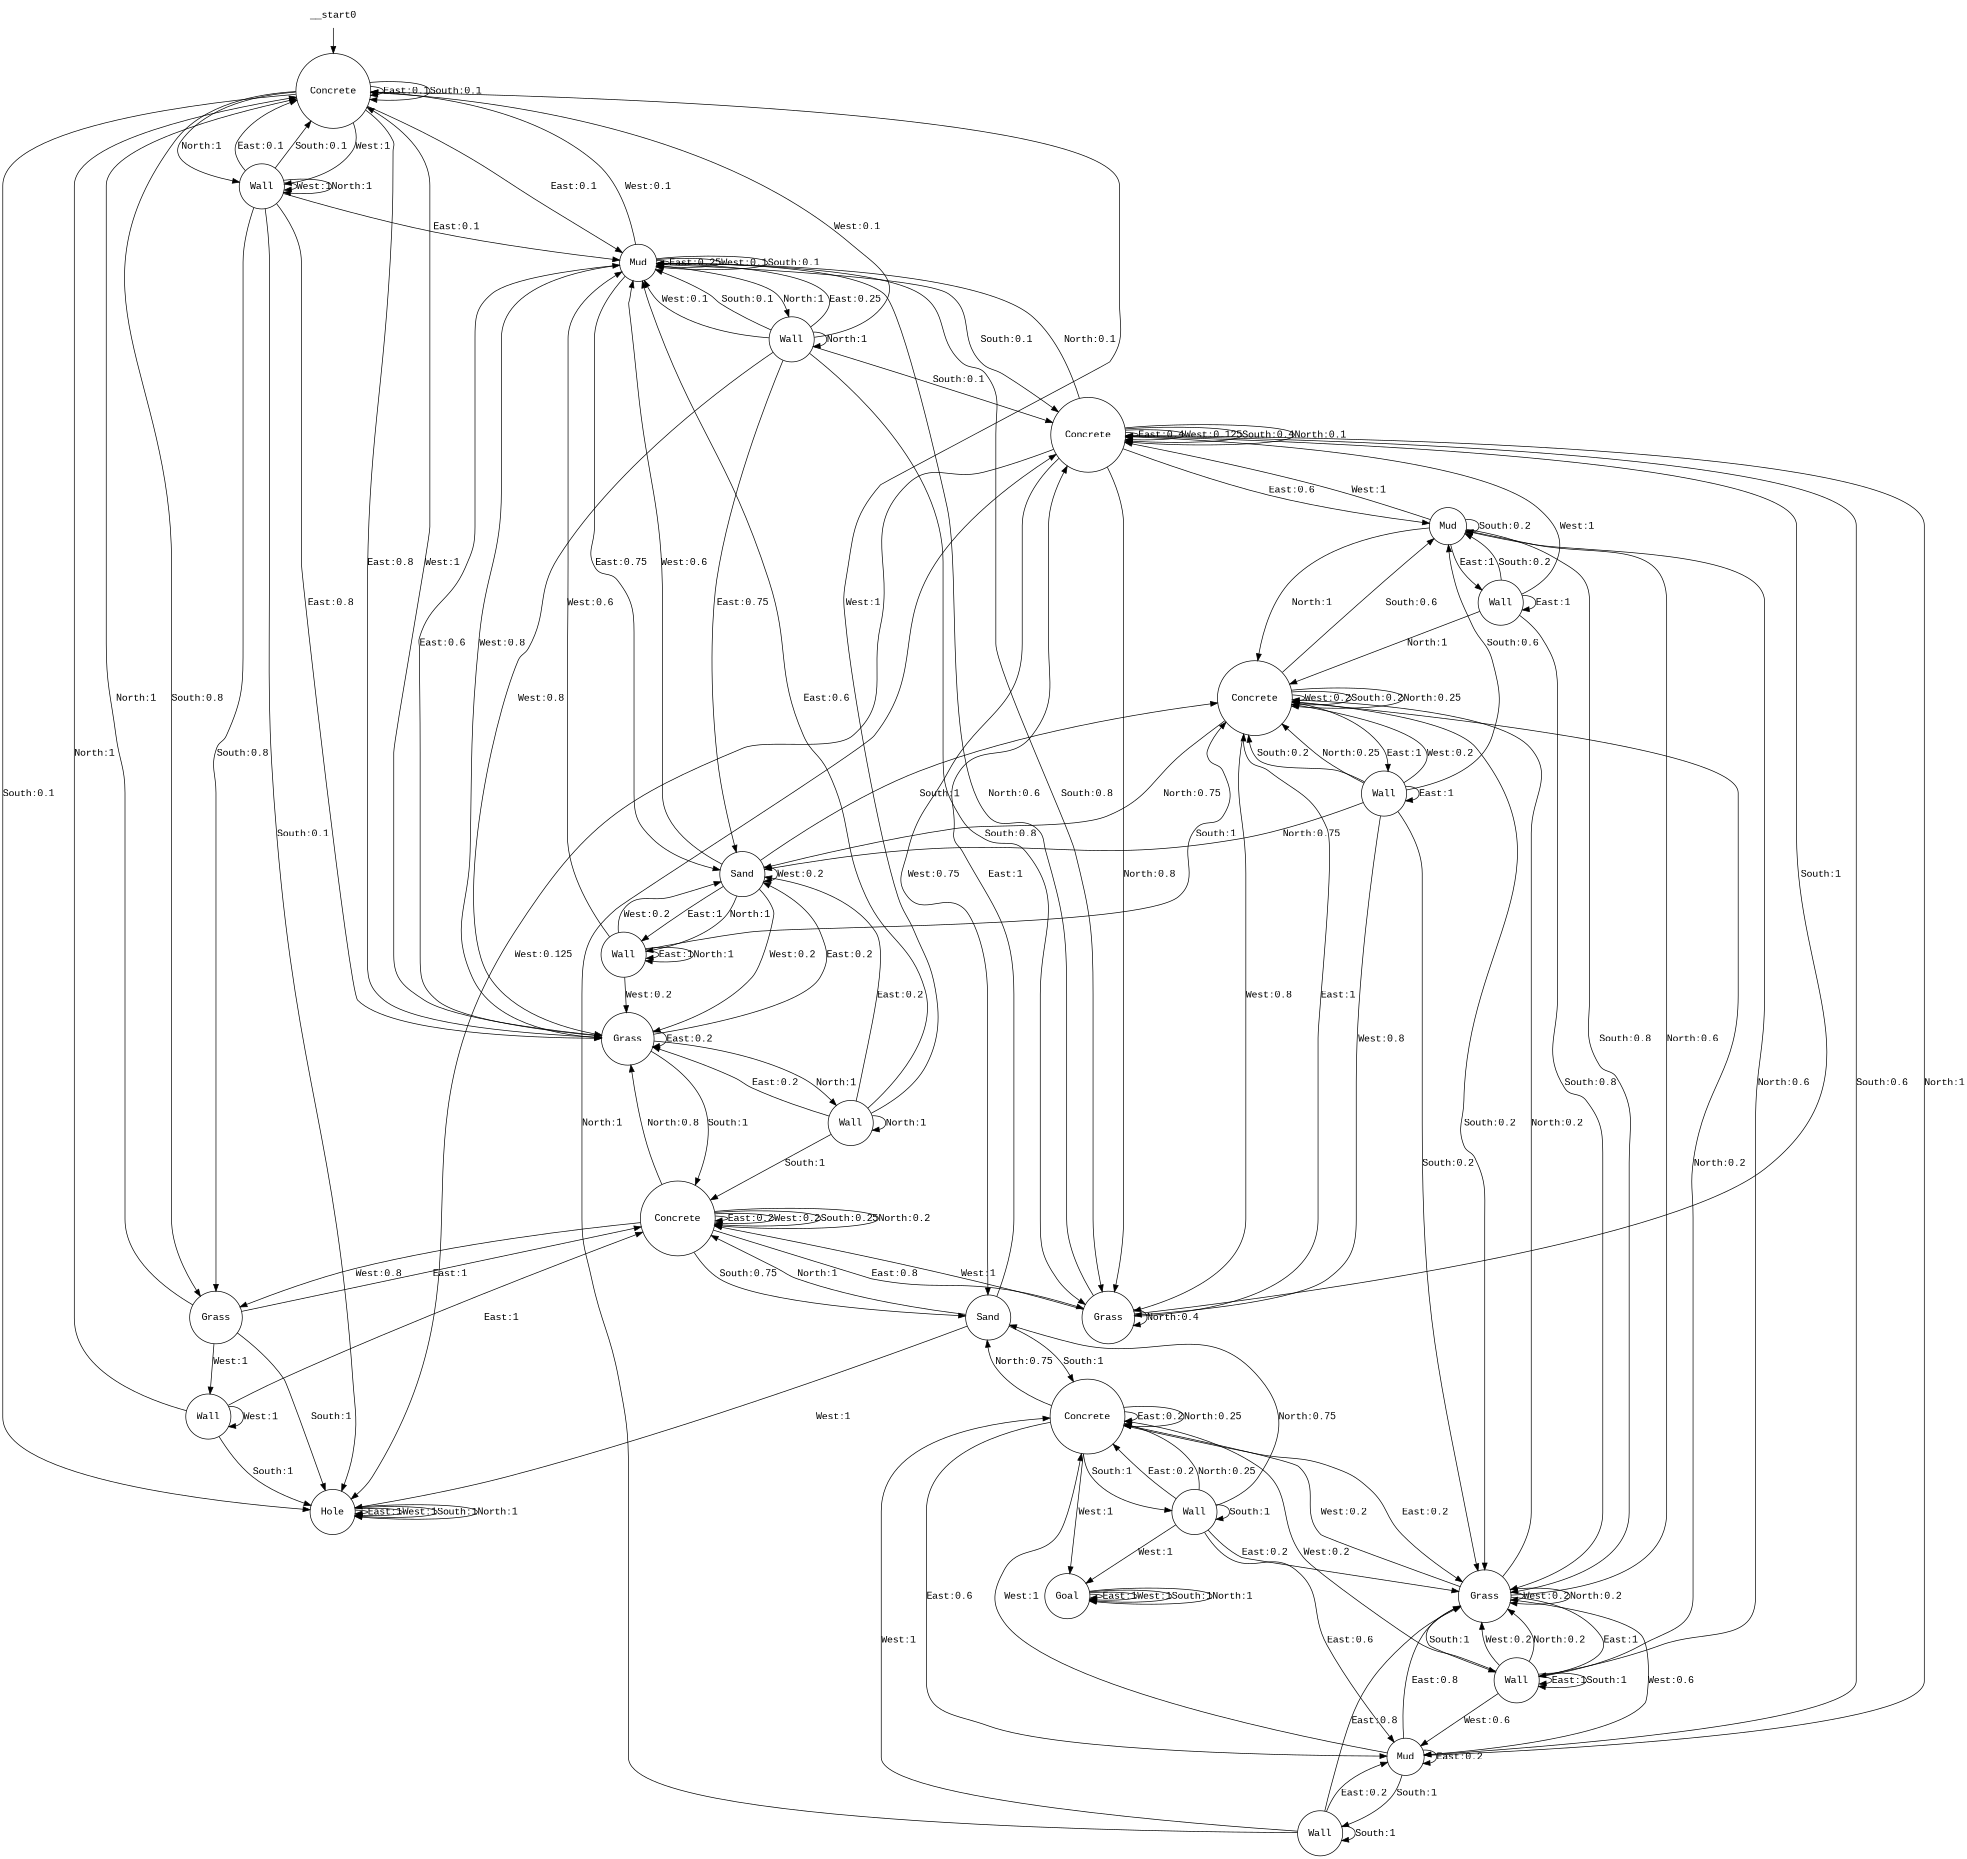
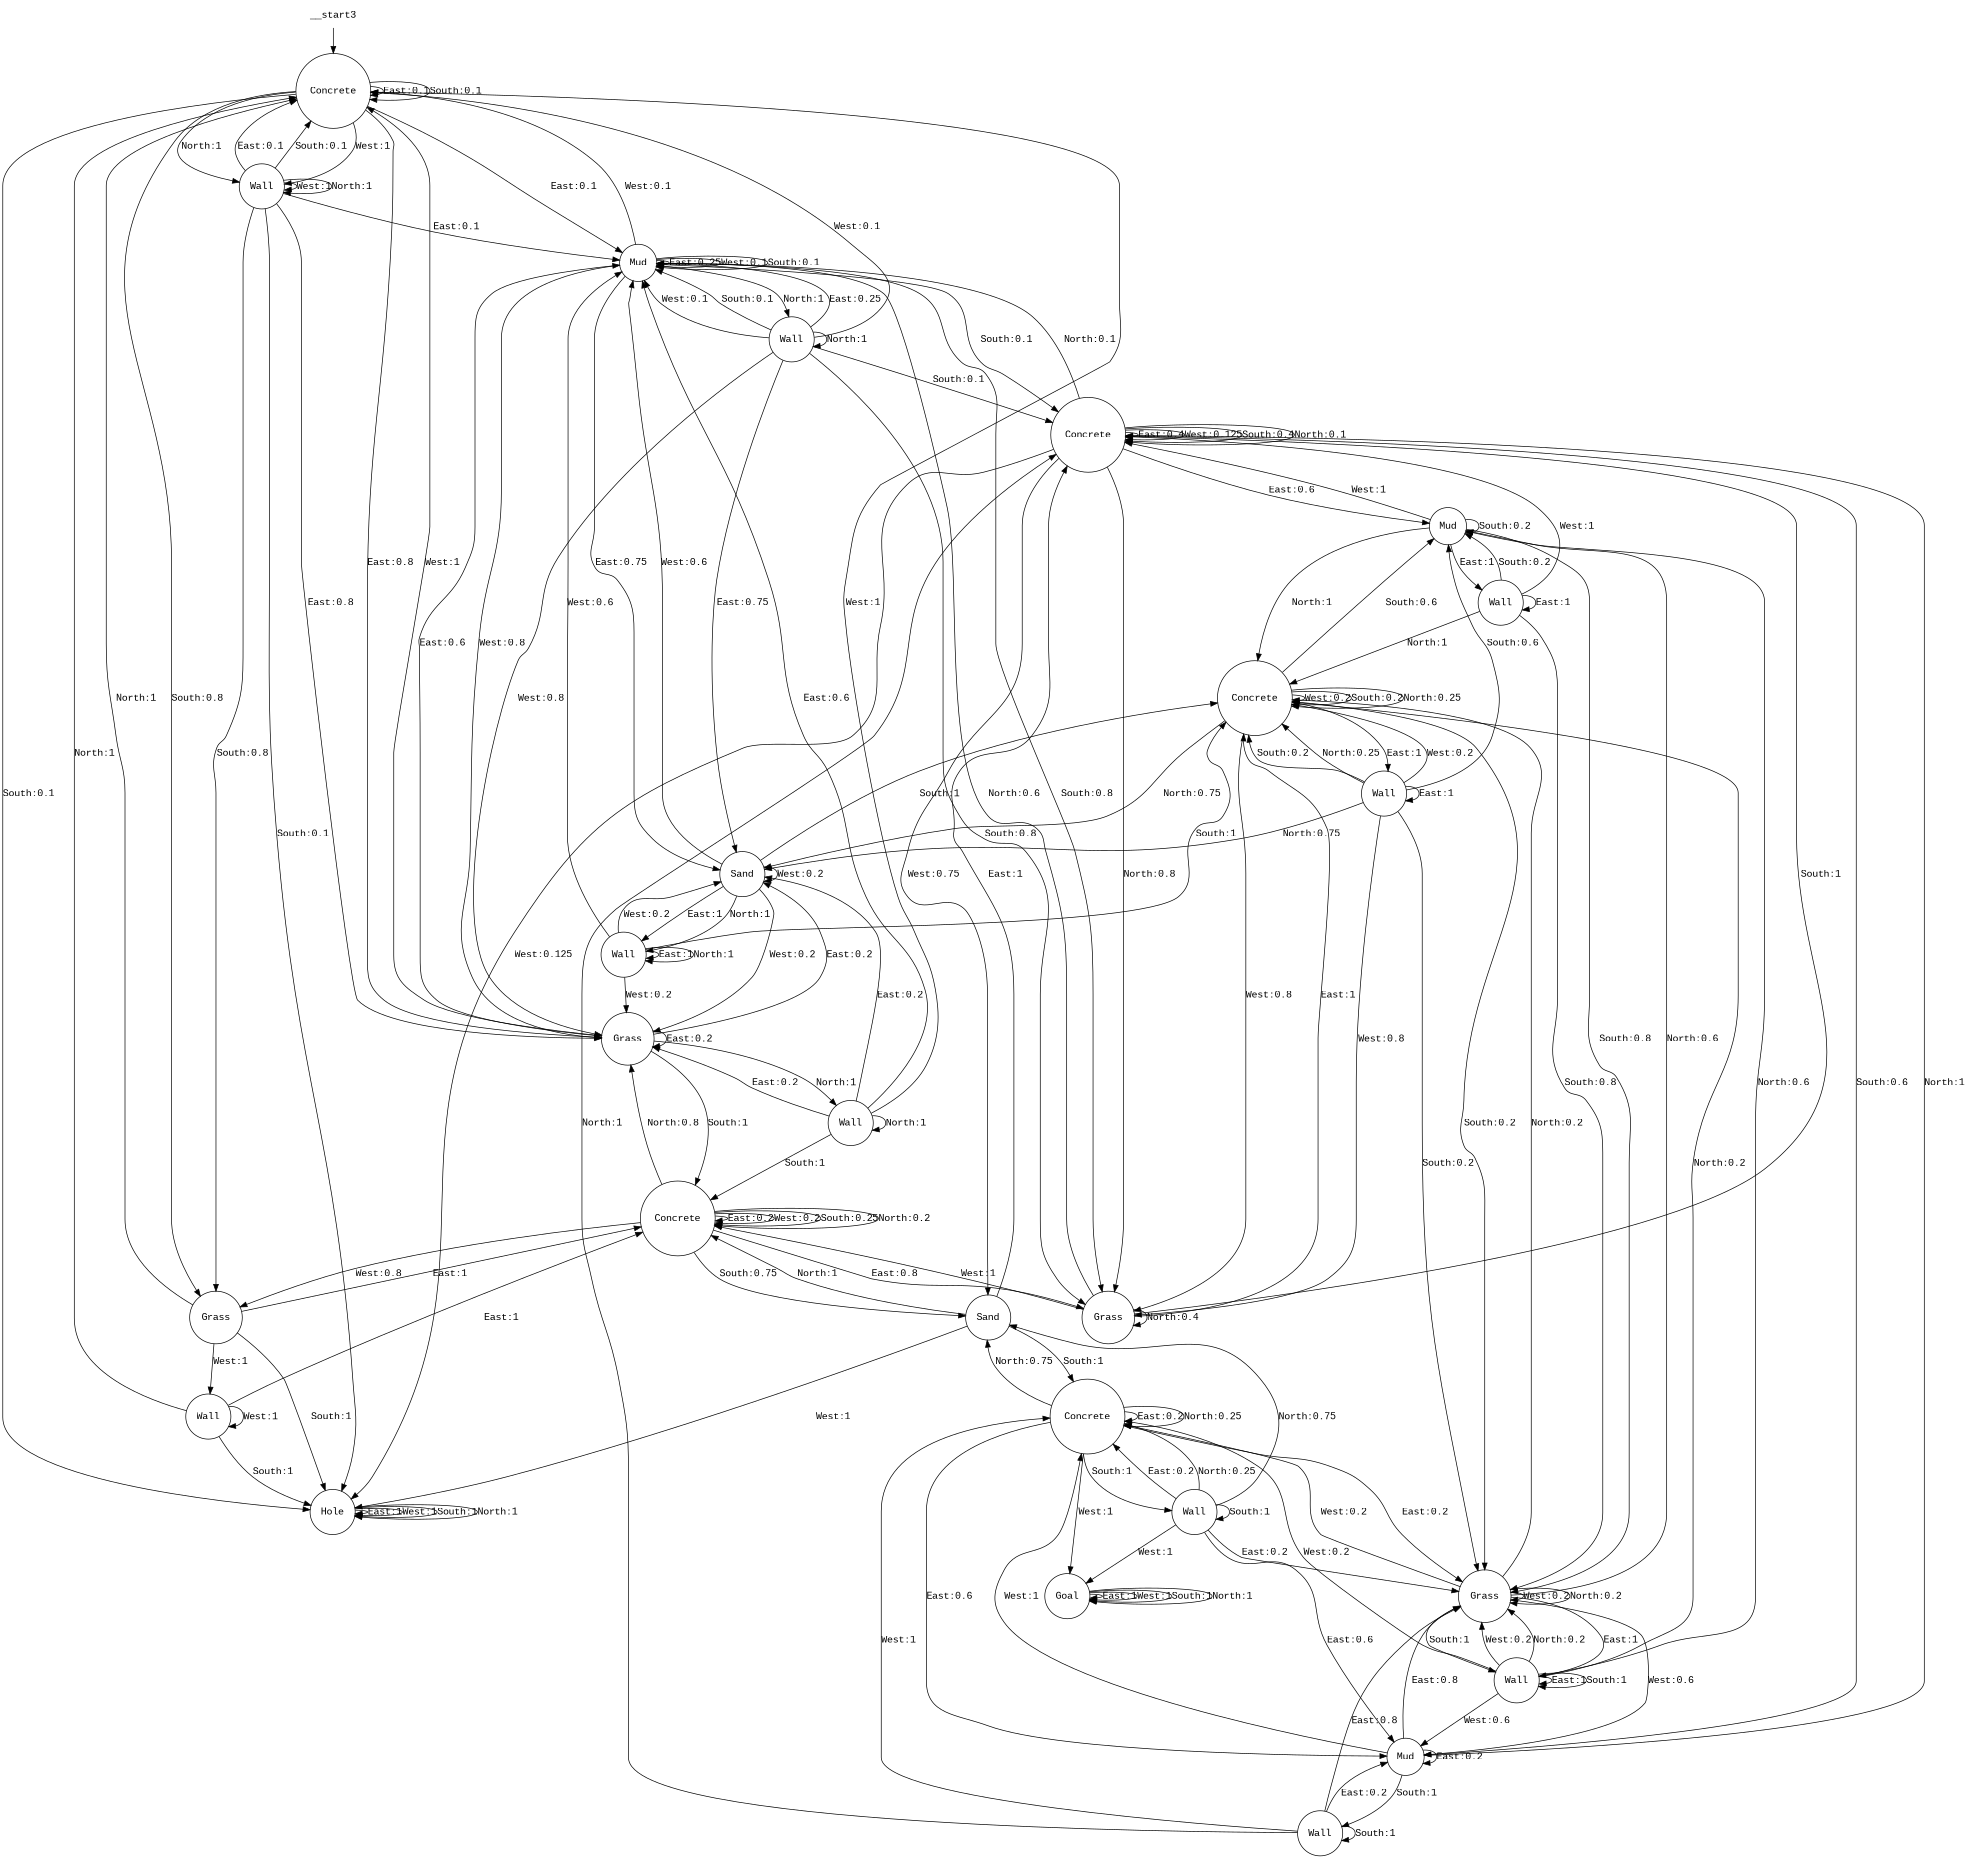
node "__start0": label "__start0" -> "__start3"
